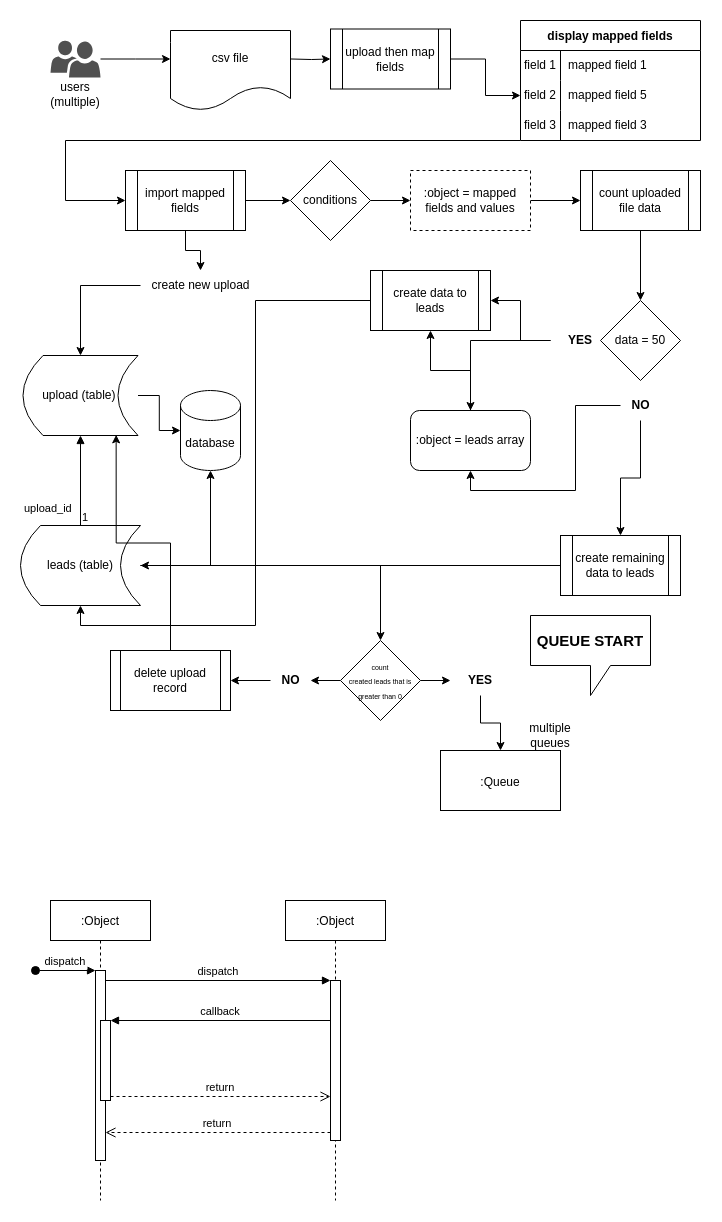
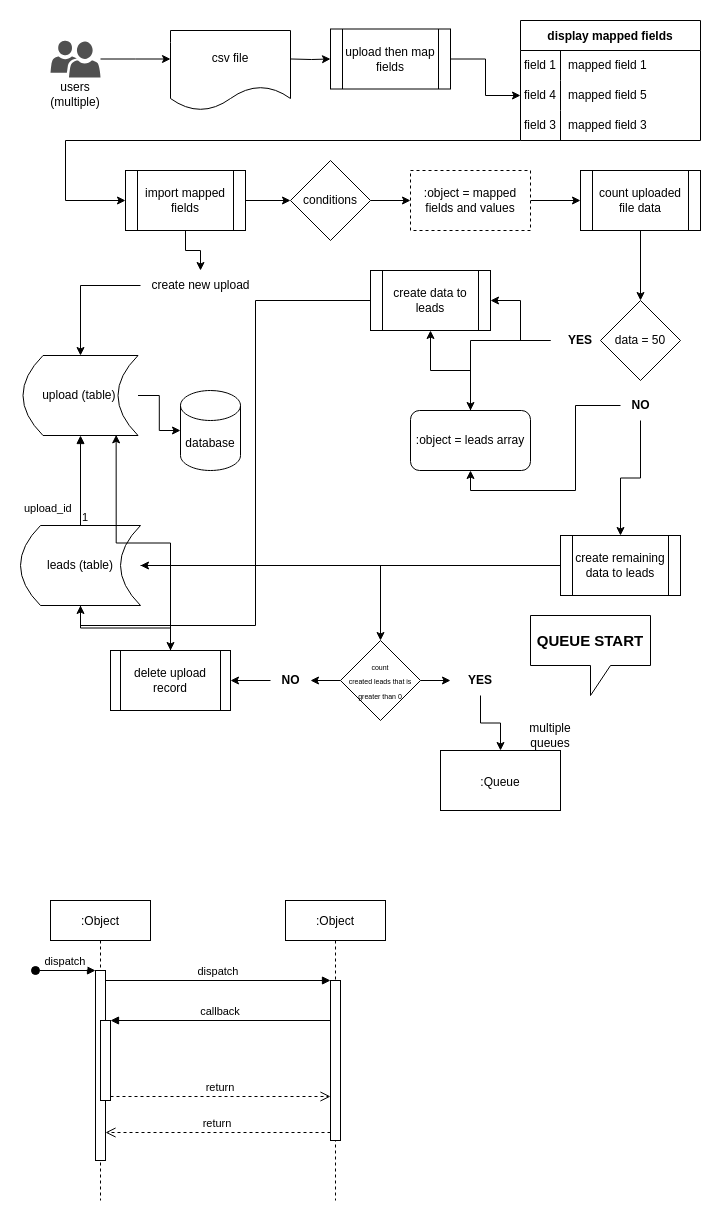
node "field 2": label "field 2" -> "field 4"
edge "leads (table)" -> "database": now "leads (table)" -> "delete upload record"
